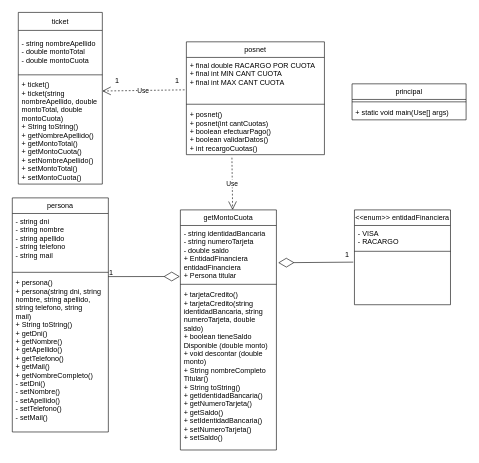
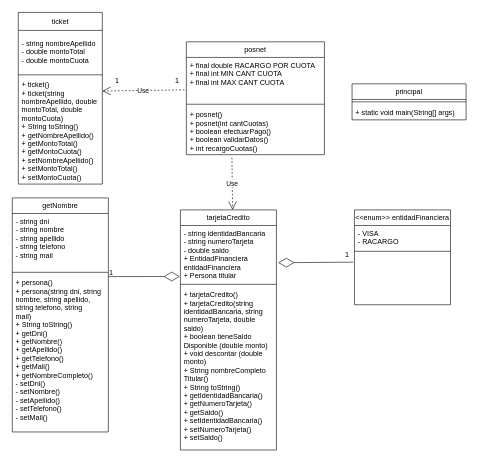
node "+ static void main(Use[] args)": label "+ static void main(Use[] args)" -> "+ static void main(String[] args)"
node "persona": label "persona" -> "getNombre"
node "getMontoCuota": label "getMontoCuota" -> "tarjetaCredito"
